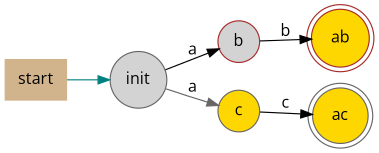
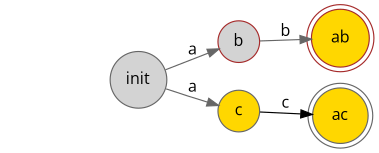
edge "b" -> "ab": color black -> gray40
edge "init" -> "b": color black -> gray40
node "start": removed
